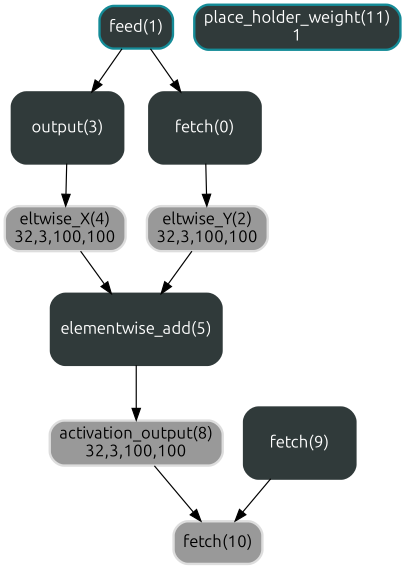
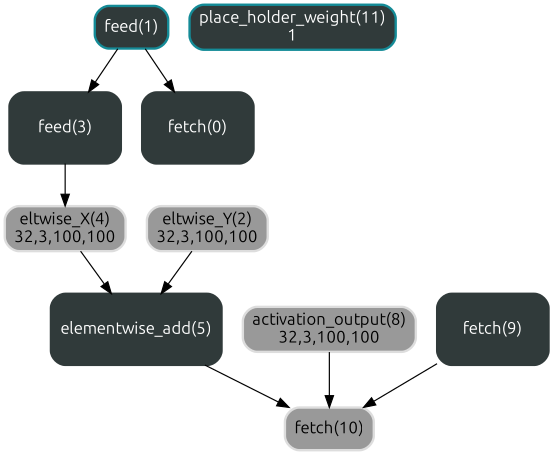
node "output(3)": label "output(3)" -> "feed(3)"
edge "fetch(0)" -> "eltwise_Y(2) 32,3,100,100": removed
edge "elementwise_add(5)" -> "activation_output(8) 32,3,100,100": now "elementwise_add(5)" -> "fetch(10)"
